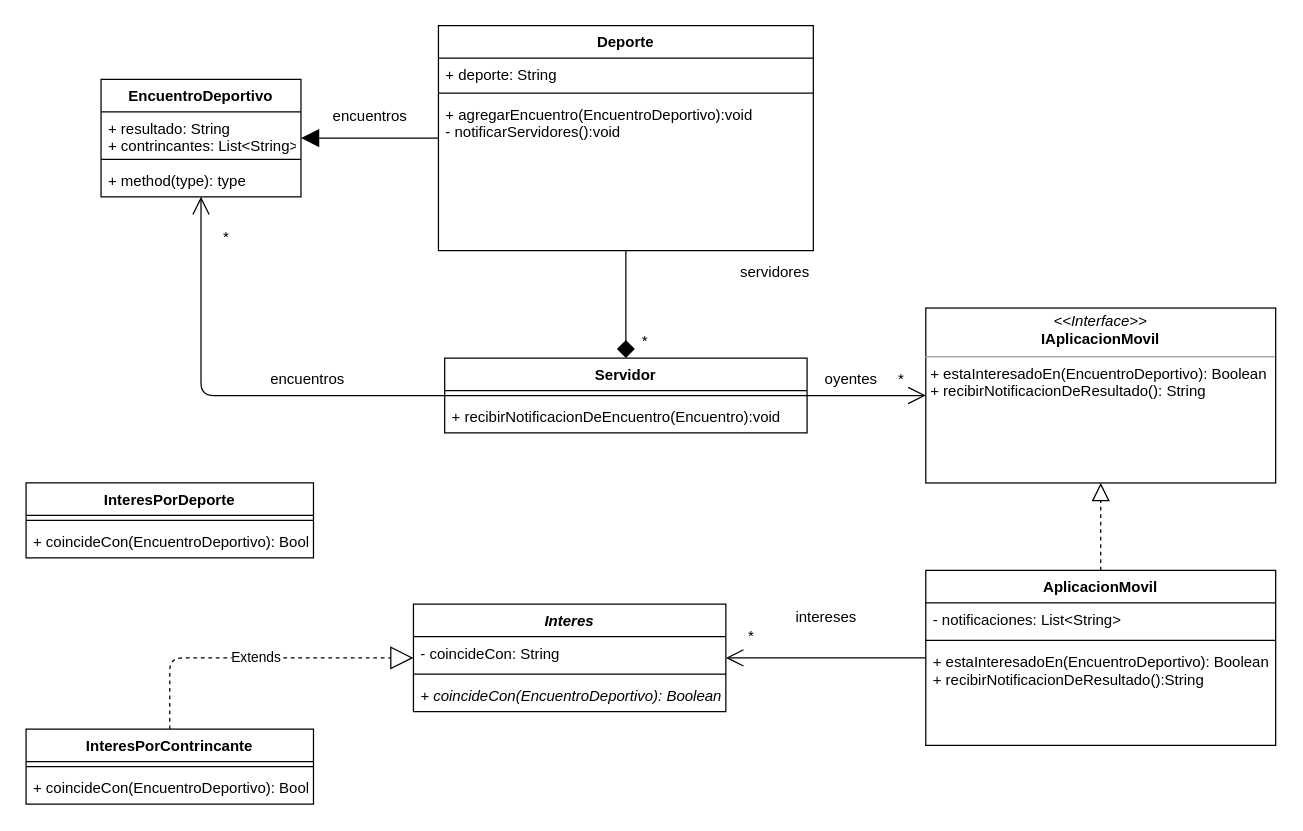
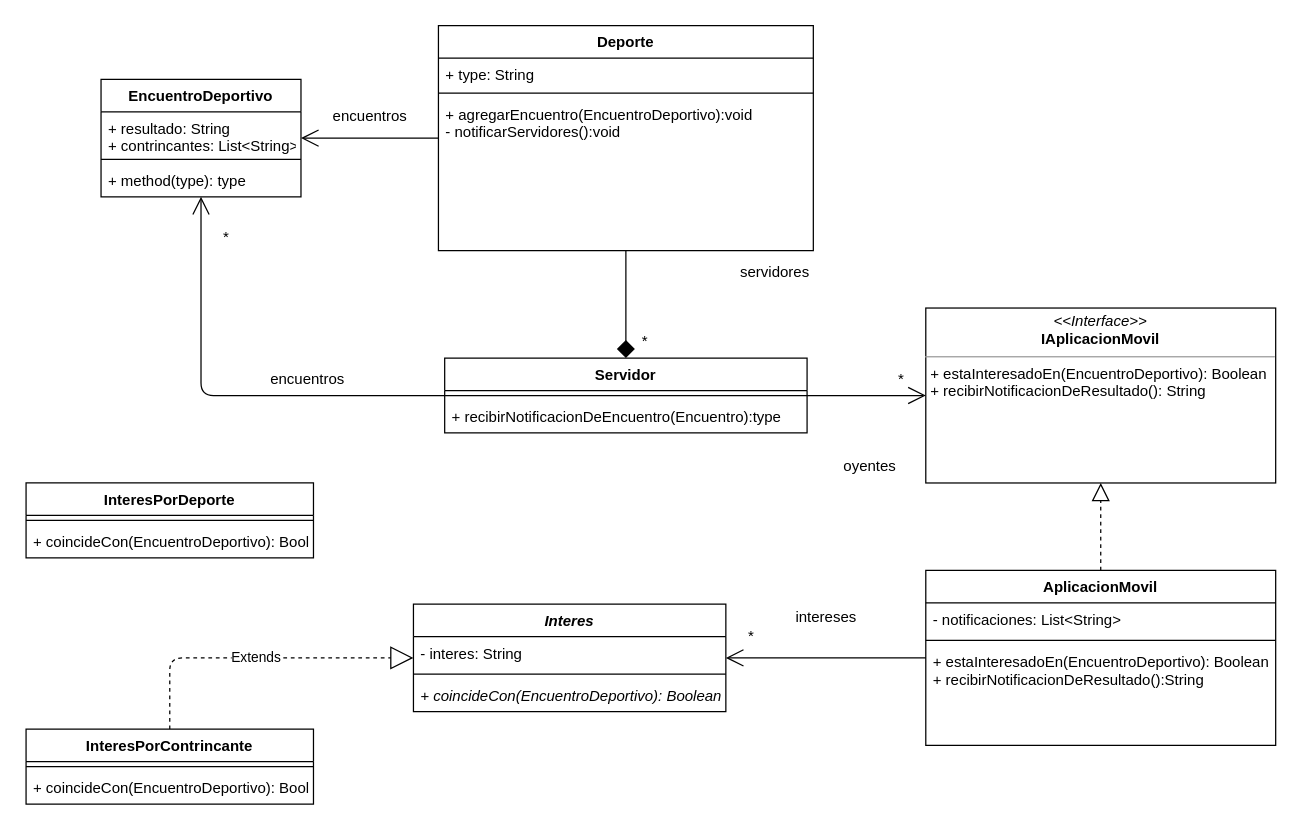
node "+ deporte: String": label "+ deporte: String" -> "+ type: String"
edge "Deporte" -> "EncuentroDeportivo": arrowhead block -> open
node "oyentes": moved (851, 379) -> (869, 467)
node "+ recibirNotificacionDeEncuentro(Encuentro):void": label "+ recibirNotificacionDeEncuentro(Encuentro):void" -> "+ recibirNotificacionDeEncuentro(Encuentro):type"
node "- coincideCon: String": label "- coincideCon: String" -> "- interes: String"
